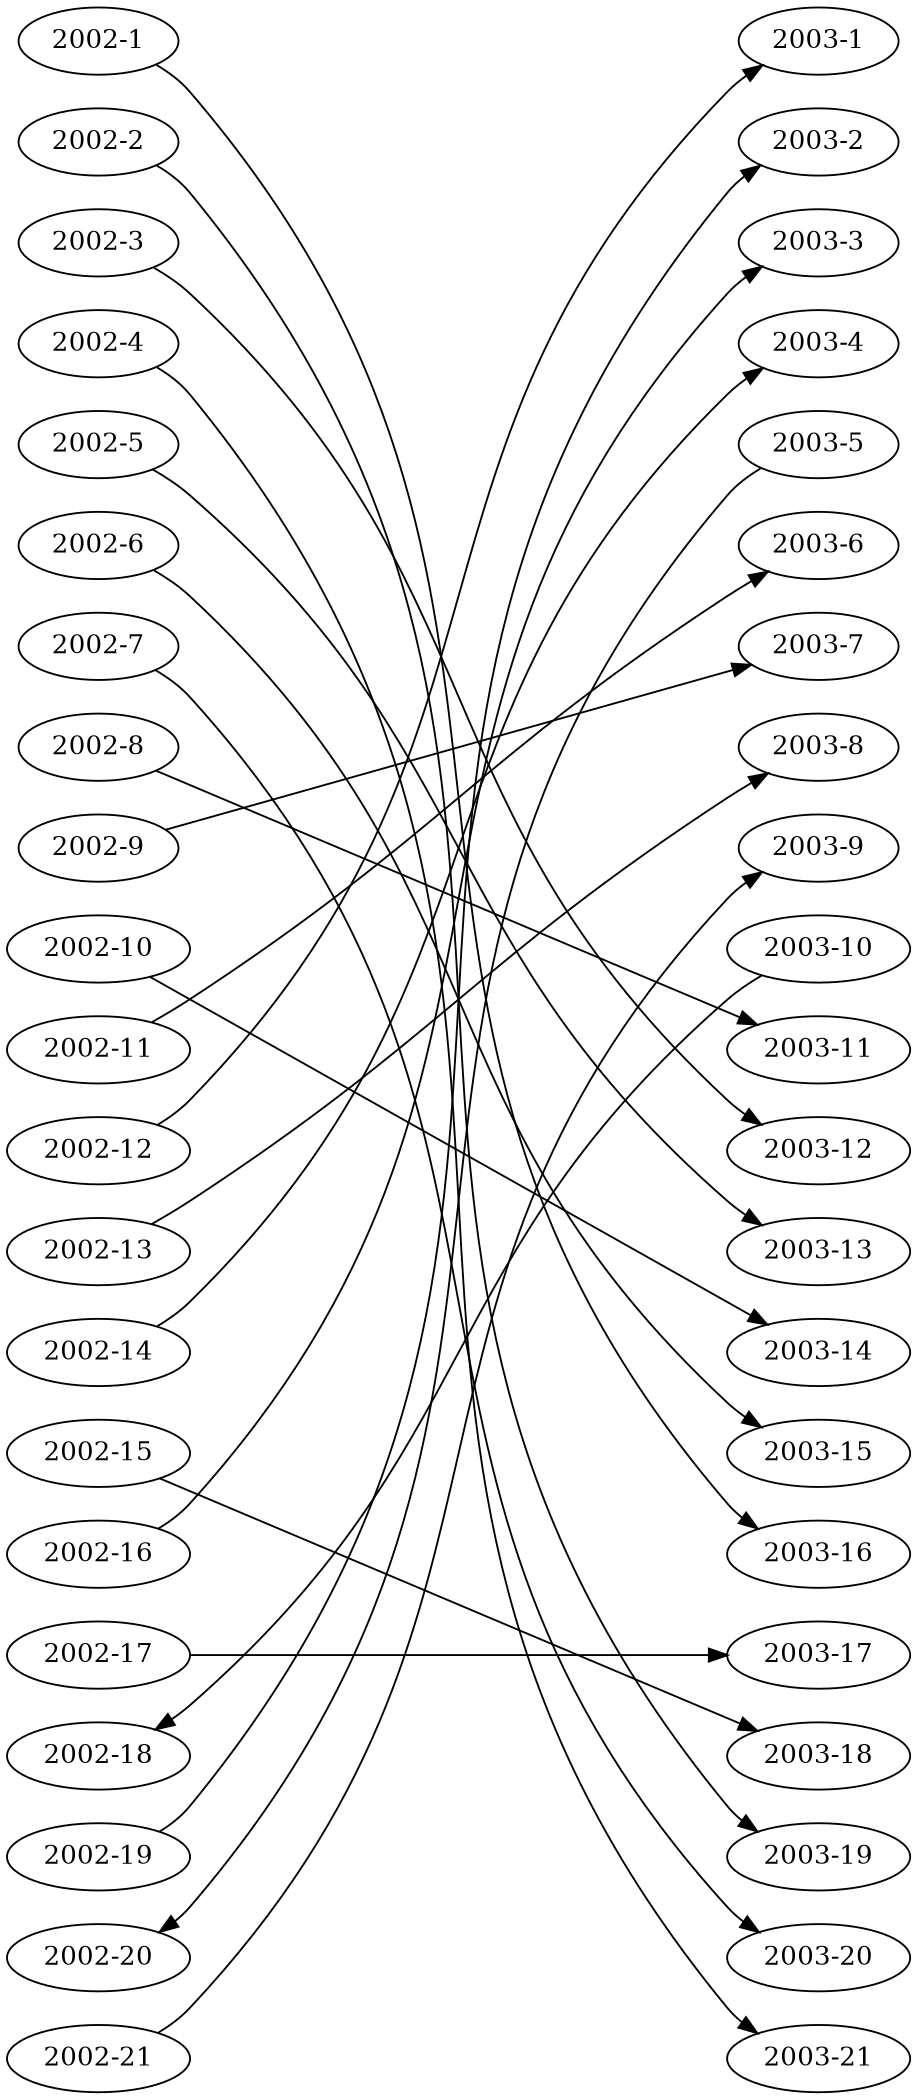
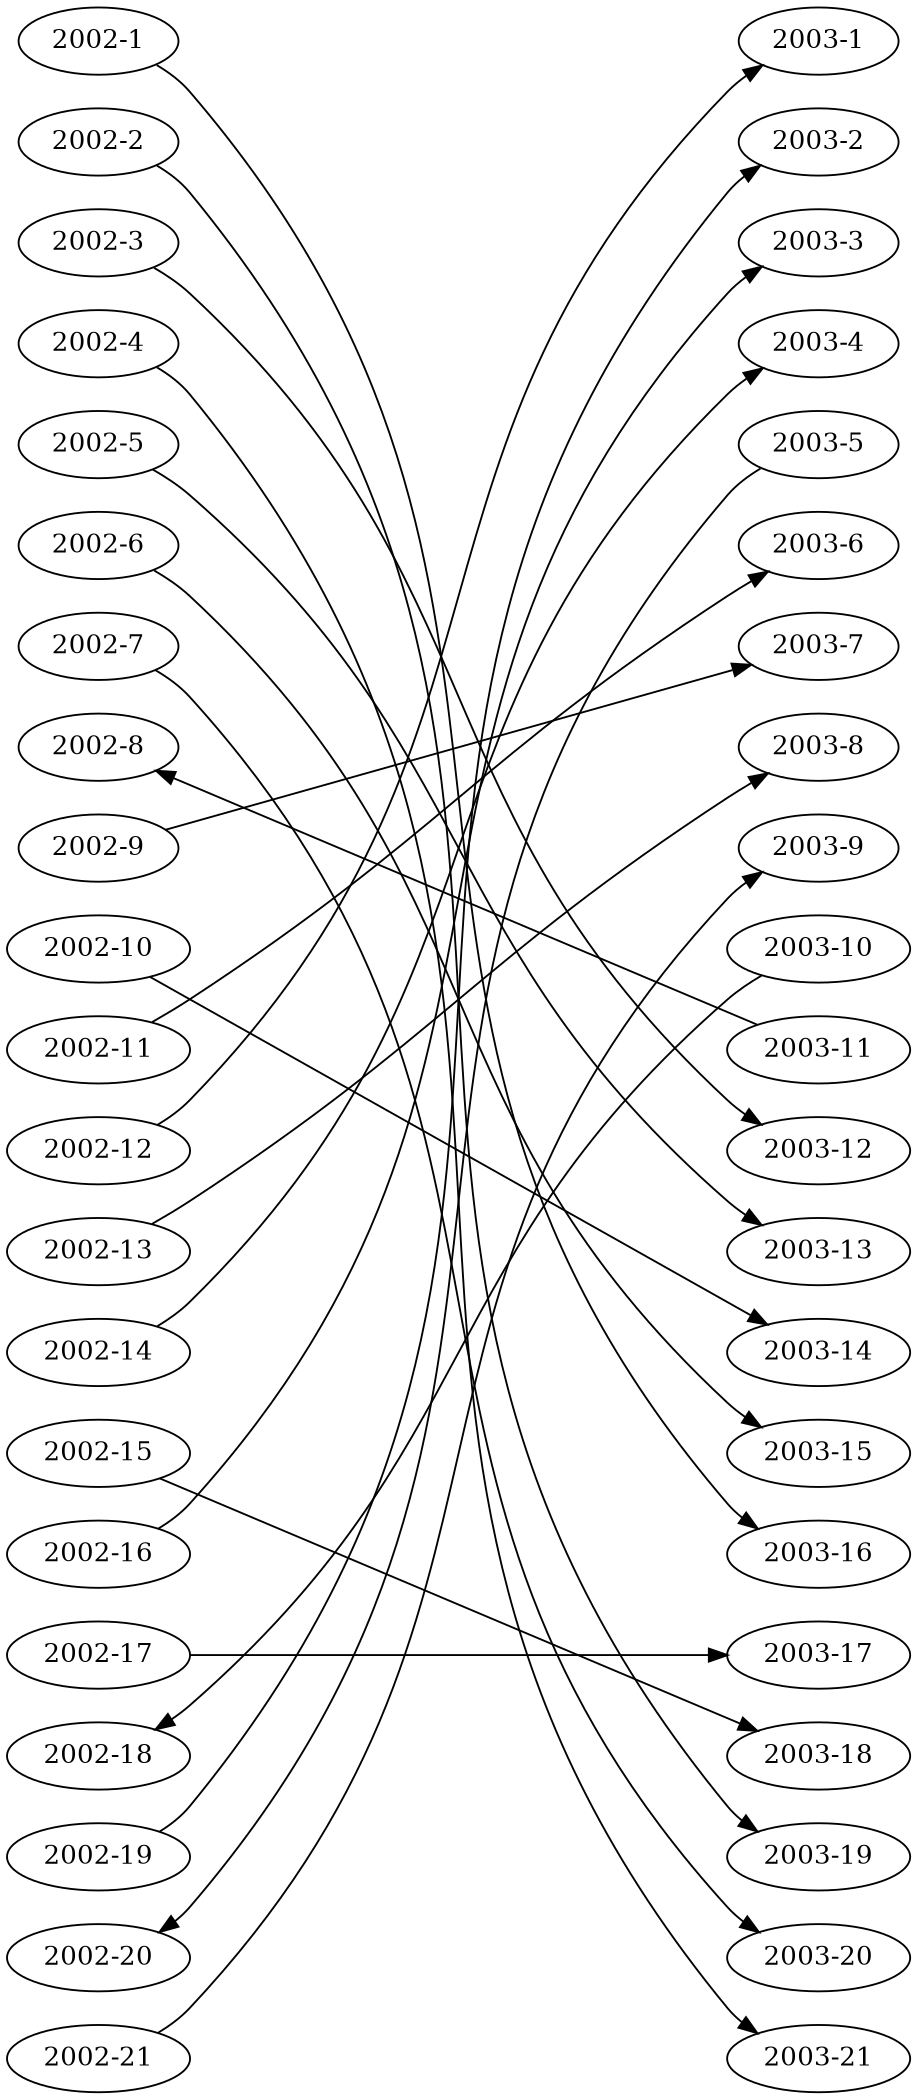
edge "2002-8" -> "2003-11": reversed
